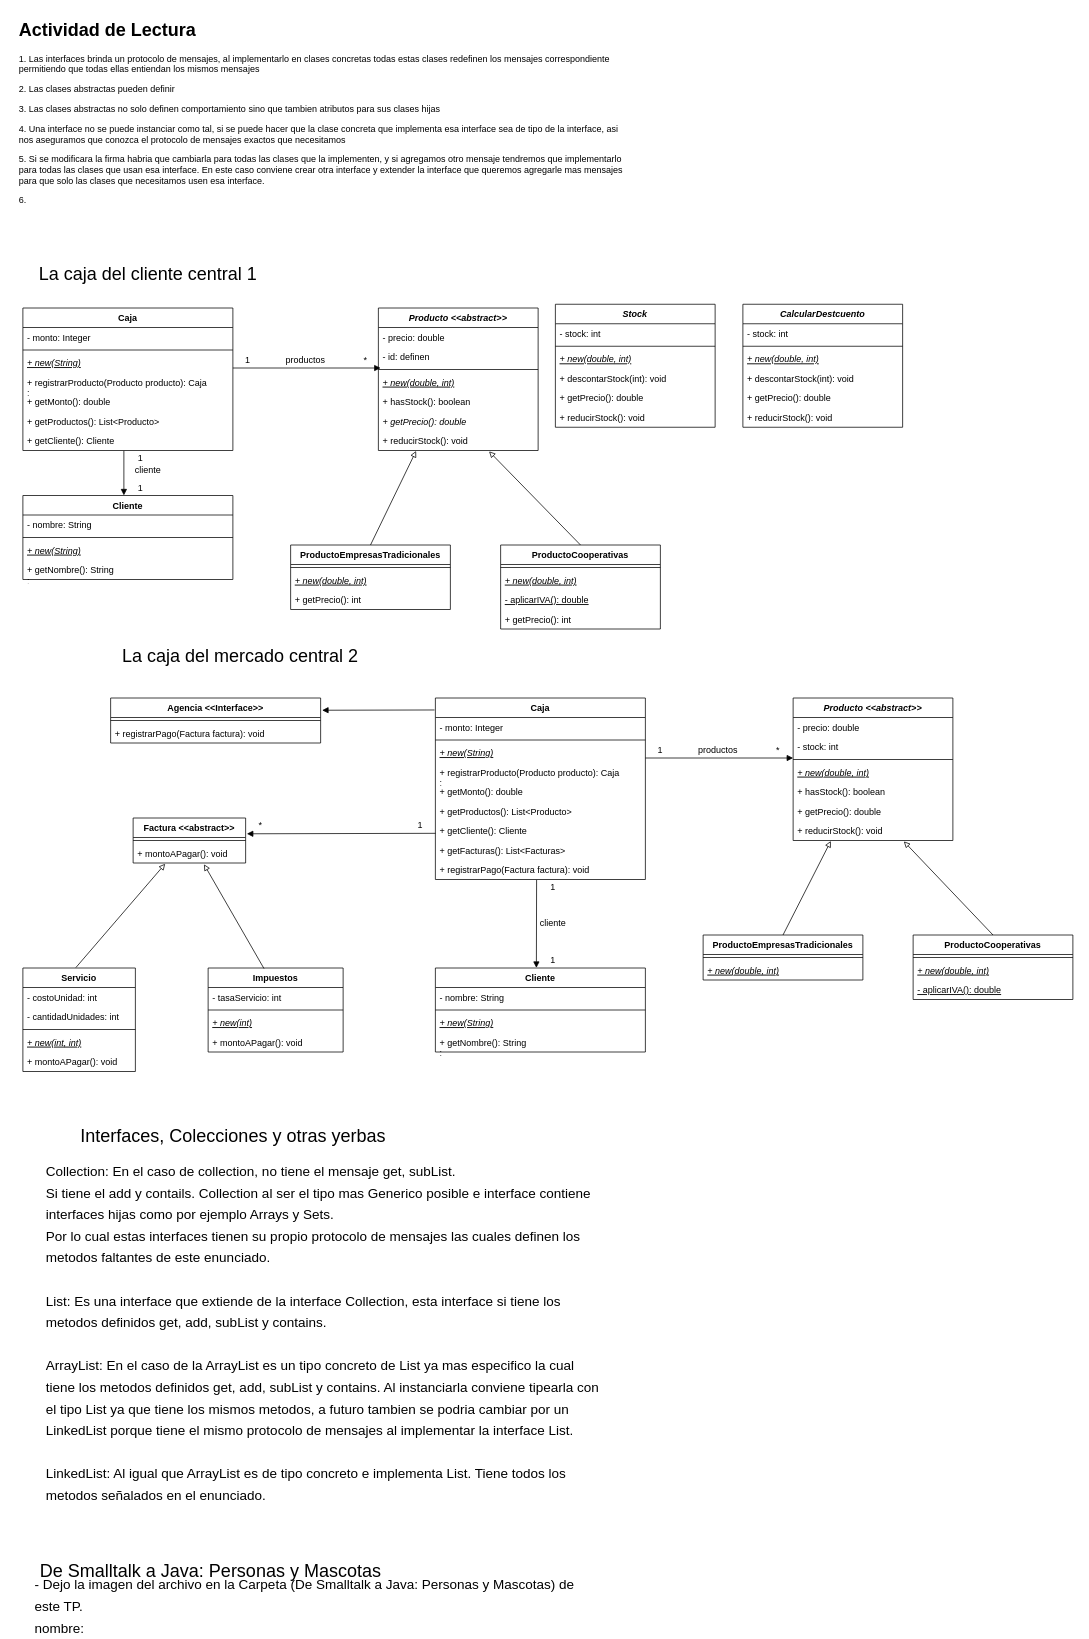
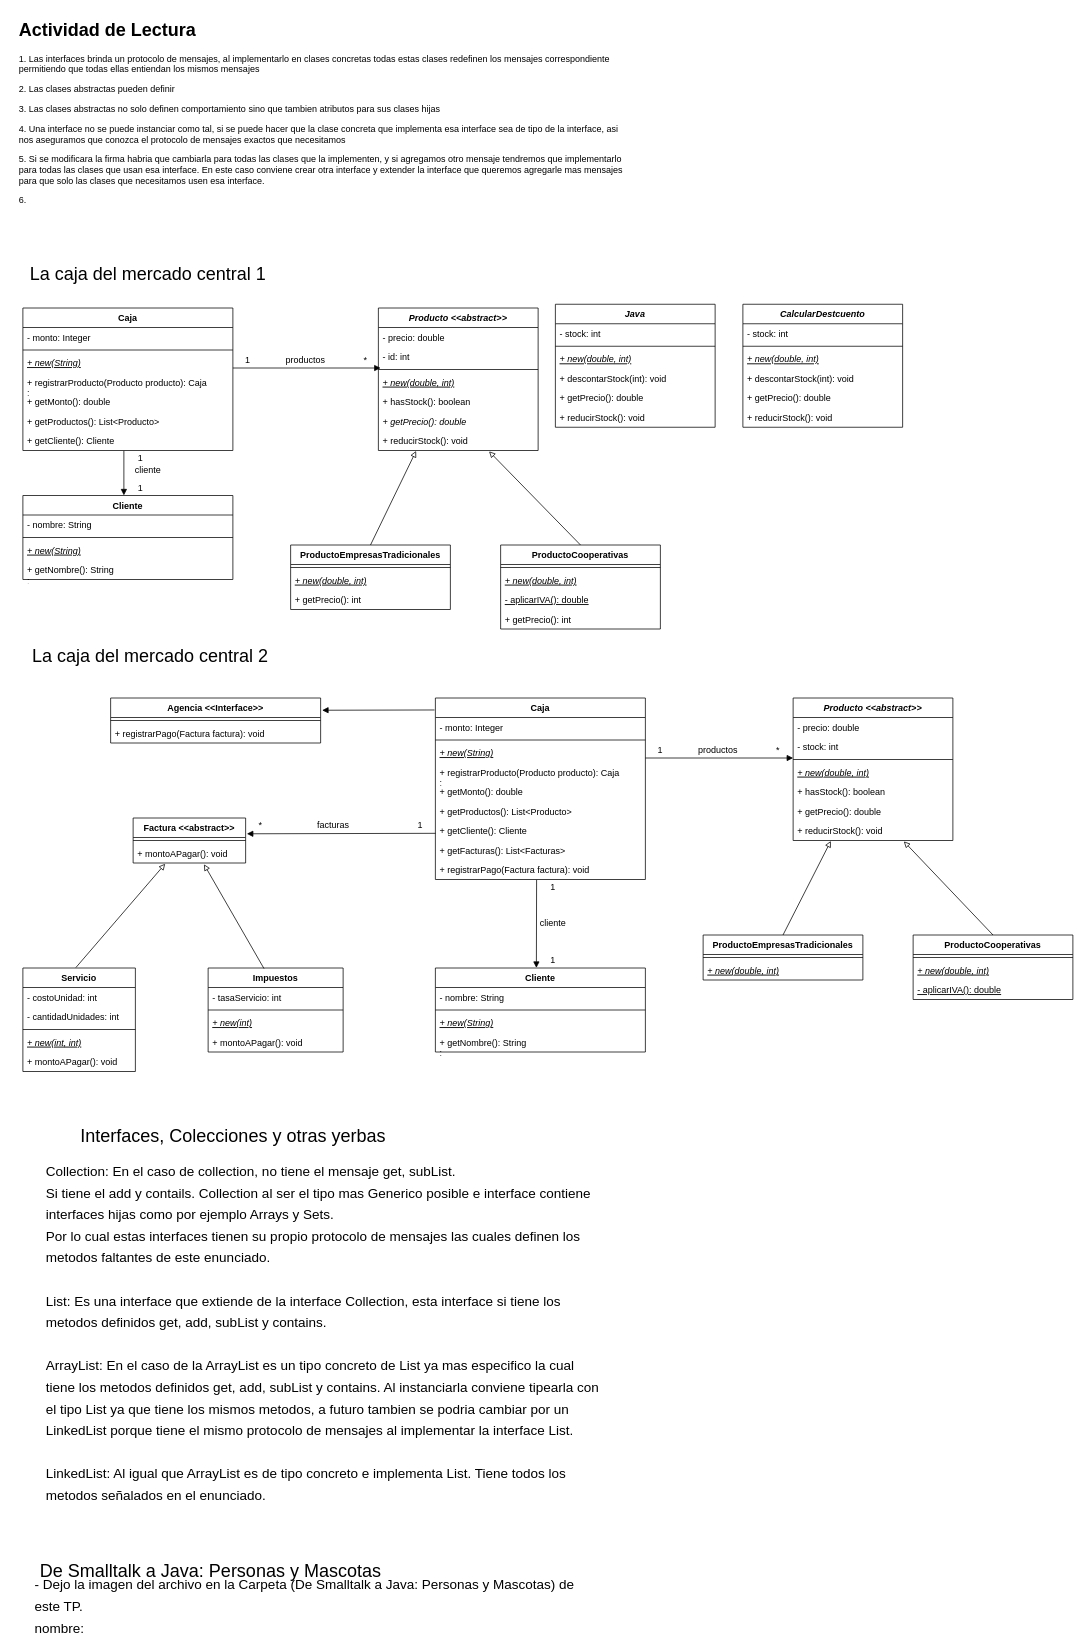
node "La caja del cliente central 1": label "La caja del cliente central 1" -> "La caja del mercado central 1"
node "Stock": label "Stock" -> "Java"
node "- id: definen": label "- id: definen" -> "- id: int"
node "La caja del mercado central 2": moved (240, 657) -> (150, 657)
node "facturas": added
